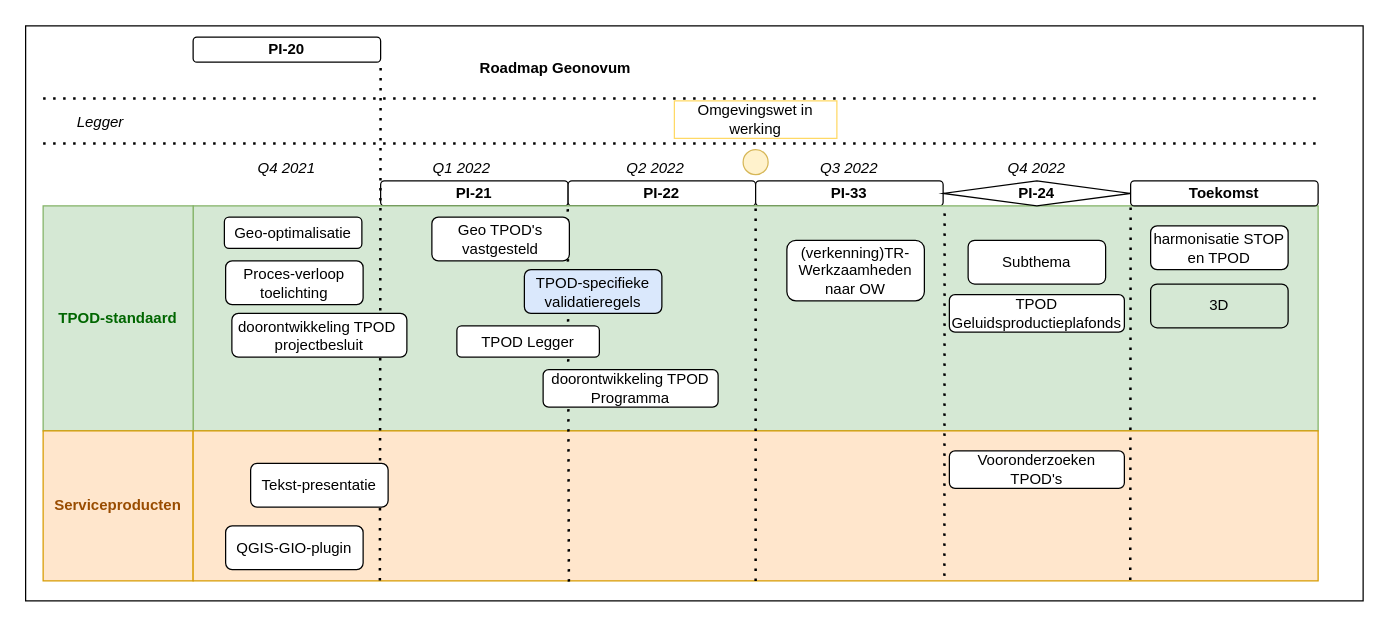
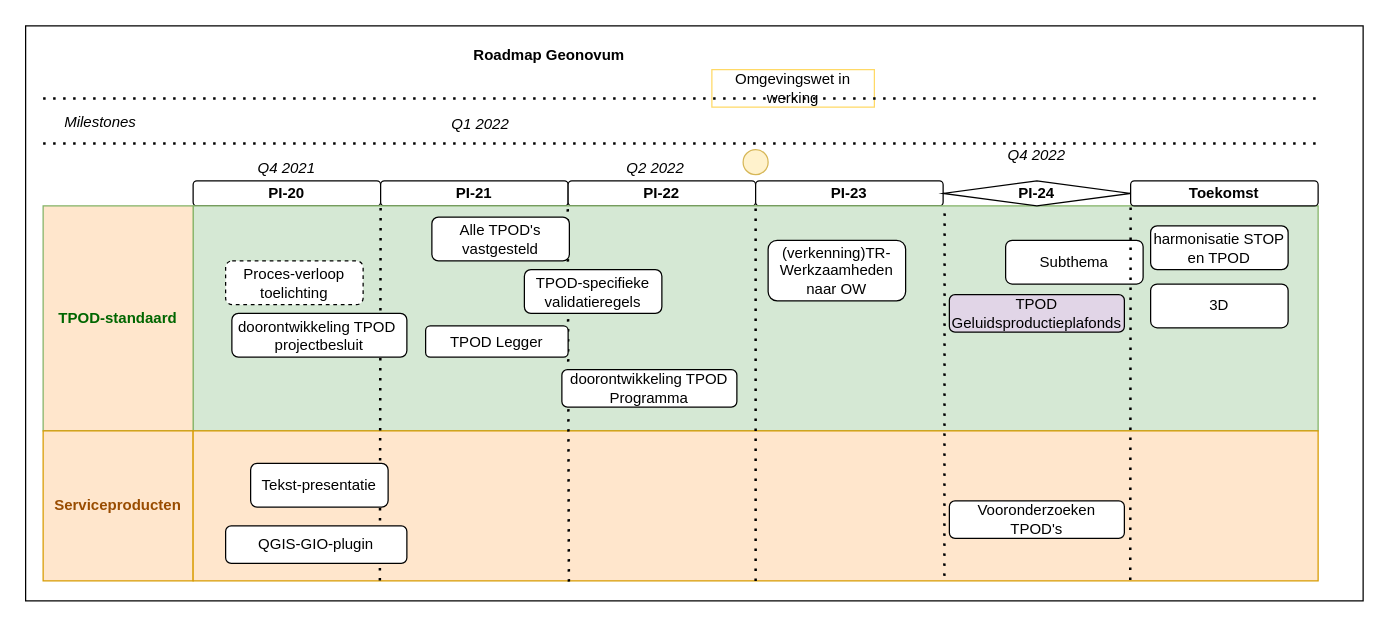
node "PI-20": moved (287, 49) -> (287, 193)
node "Roadmap Geonovum": moved (556, 68) -> (549, 56)
node "Omgevingswet in werking": moved (756, 119) -> (793, 88)
node "Legger": label "Legger" -> "Milestones"
node "Q1 2022": moved (462, 168) -> (481, 124)
node "Q3 2022": removed
node "Q4 2022": moved (1037, 168) -> (1037, 156)
node "PI-33": label "PI-33" -> "PI-23"
node "Geo-optimalisatie": removed
node "Geo TPOD's vastgesteld": label "Geo TPOD's vastgesteld" -> "Alle TPOD's vastgesteld"
node "Subthema": moved (1037, 262) -> (1074, 262)
node "(verkenning)TR-Werkzaamheden naar OW": moved (856, 270) -> (837, 270)
node "Proces-verloop toelichting": style solid -> dashed
node "TPOD-specifieke validatieregels": fillcolor #dae8fc -> #ffffff
node "3D": fillcolor #d5e8d4 -> #ffffff
node "TPOD Geluidsproductieplafonds": fillcolor #ffffff -> #e1d5e7
node "TPOD-standaard": fillcolor #d5e8d4 -> #ffe6cc
node "TPOD Legger": moved (528, 341) -> (497, 341)
node "doorontwikkeling TPOD Programma": moved (631, 388) -> (649, 388)
node "Vooronderzoeken TPOD's": moved (1037, 469) -> (1037, 519)
node "QGIS-GIO-plugin": size 138x44 -> 181x38
